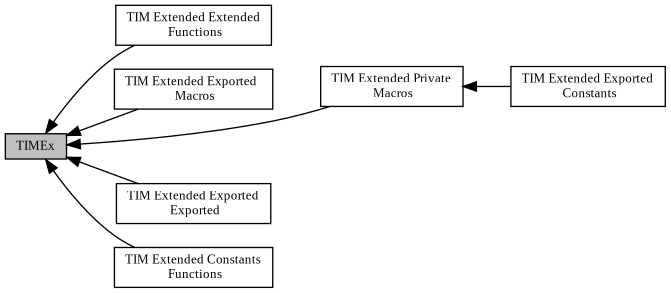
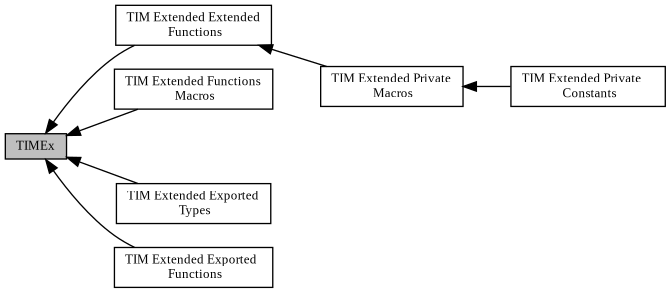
node "TIM Extended Exported Constants": label "TIM Extended Exported Constants" -> "TIM Extended Private Constants"
node "TIM Extended Exported Macros": label "TIM Extended Exported Macros" -> "TIM Extended Functions Macros"
edge "TIM Extended Private Macros" -> "TIMEx": now "TIM Extended Private Macros" -> "TIM Extended Extended Functions"
node "TIM Extended Exported Exported": label "TIM Extended Exported Exported" -> "TIM Extended Exported Types"
node "TIM Extended Constants Functions": label "TIM Extended Constants Functions" -> "TIM Extended Exported Functions"
